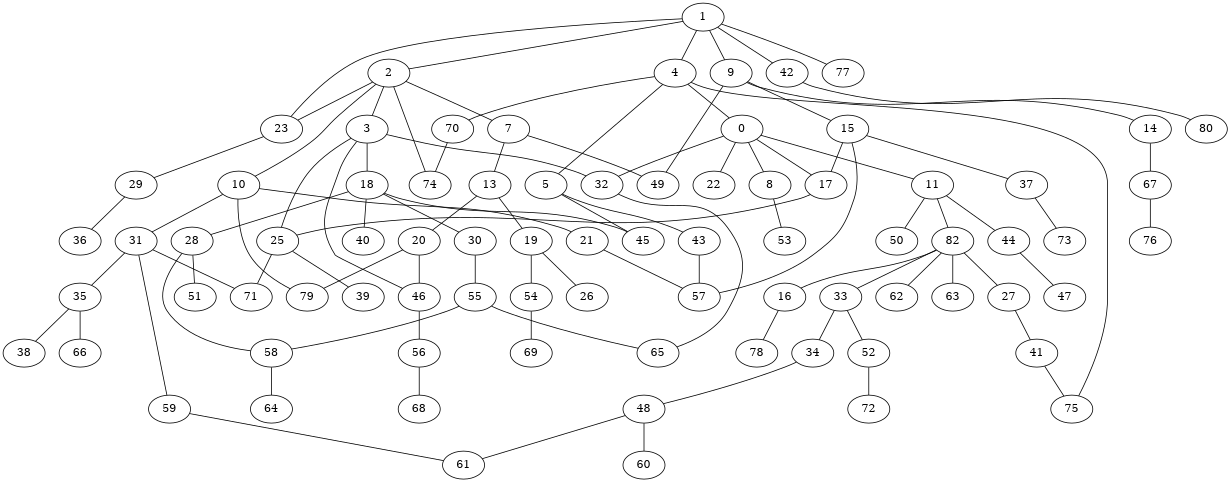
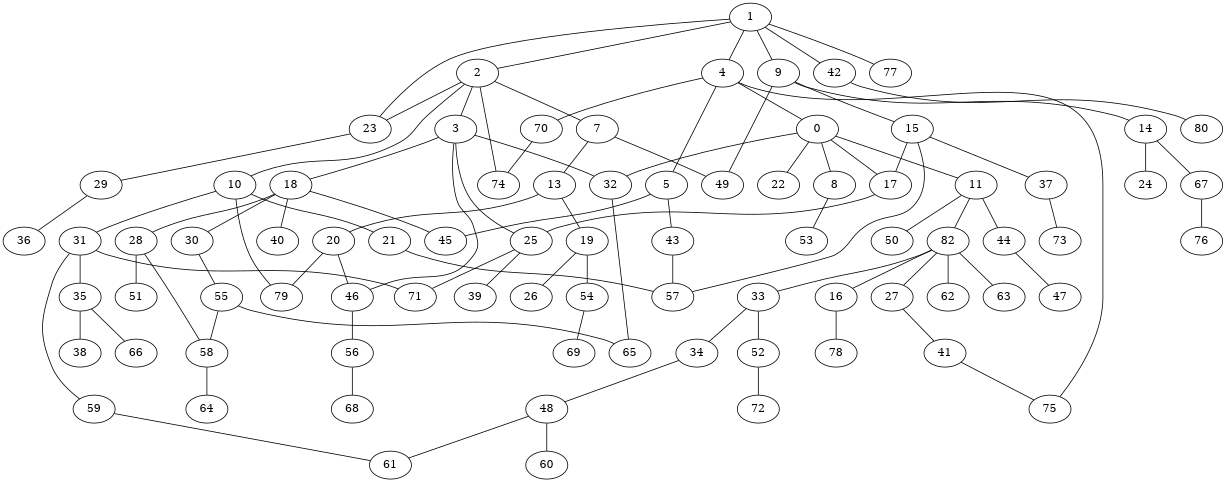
node "24": added
